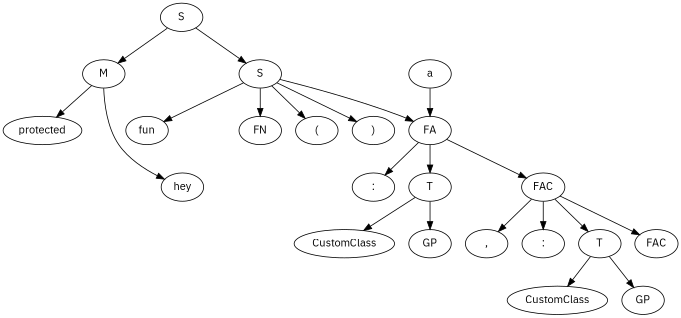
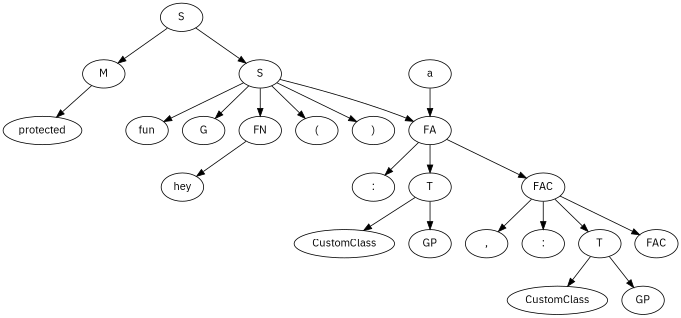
node "G": added
edge "M" -> "hey": now "FN" -> "hey"
